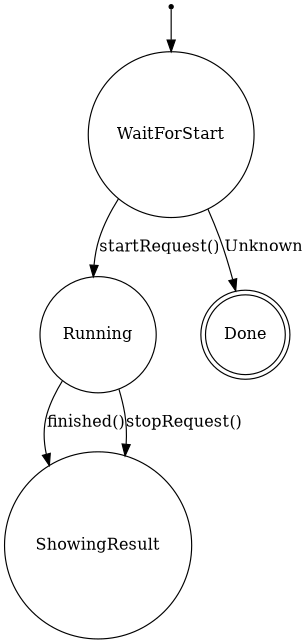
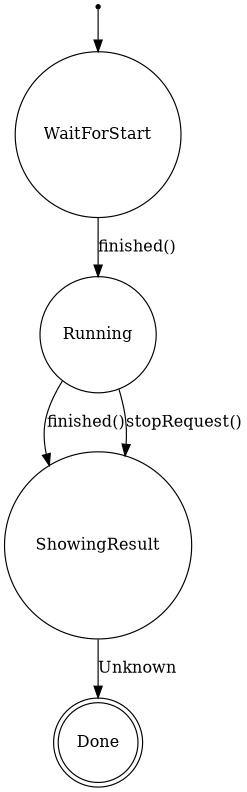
edge "WaitForStart" -> "Done": now "ShowingResult" -> "Done"
edge "WaitForStart" -> "Running": label "startRequest()" -> "finished()"
